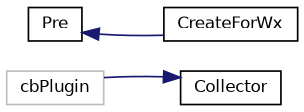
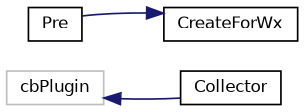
edge "CreateForWx" -> "Pre": reversed
edge "cbPlugin" -> "Collector": reversed
